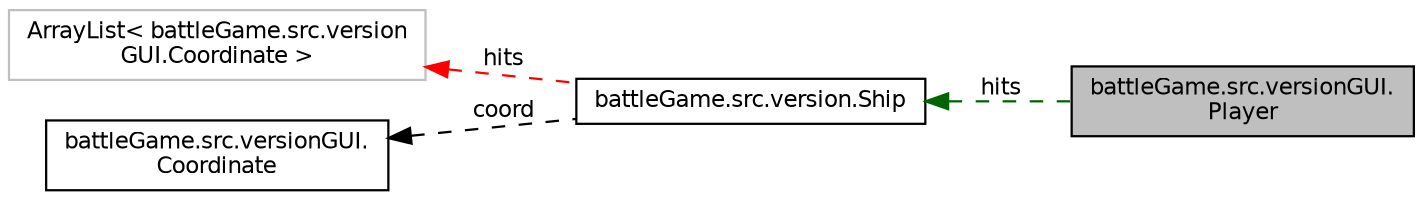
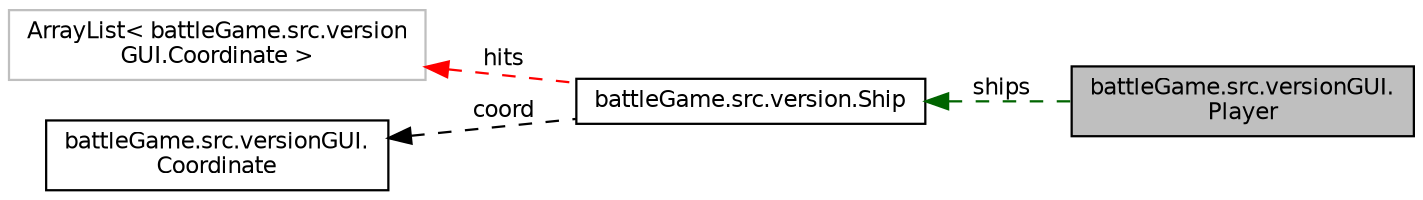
edge "battleGame.src.versionGUI. Player" -> "battleGame.src.version.Ship": label " hits" -> " ships"
